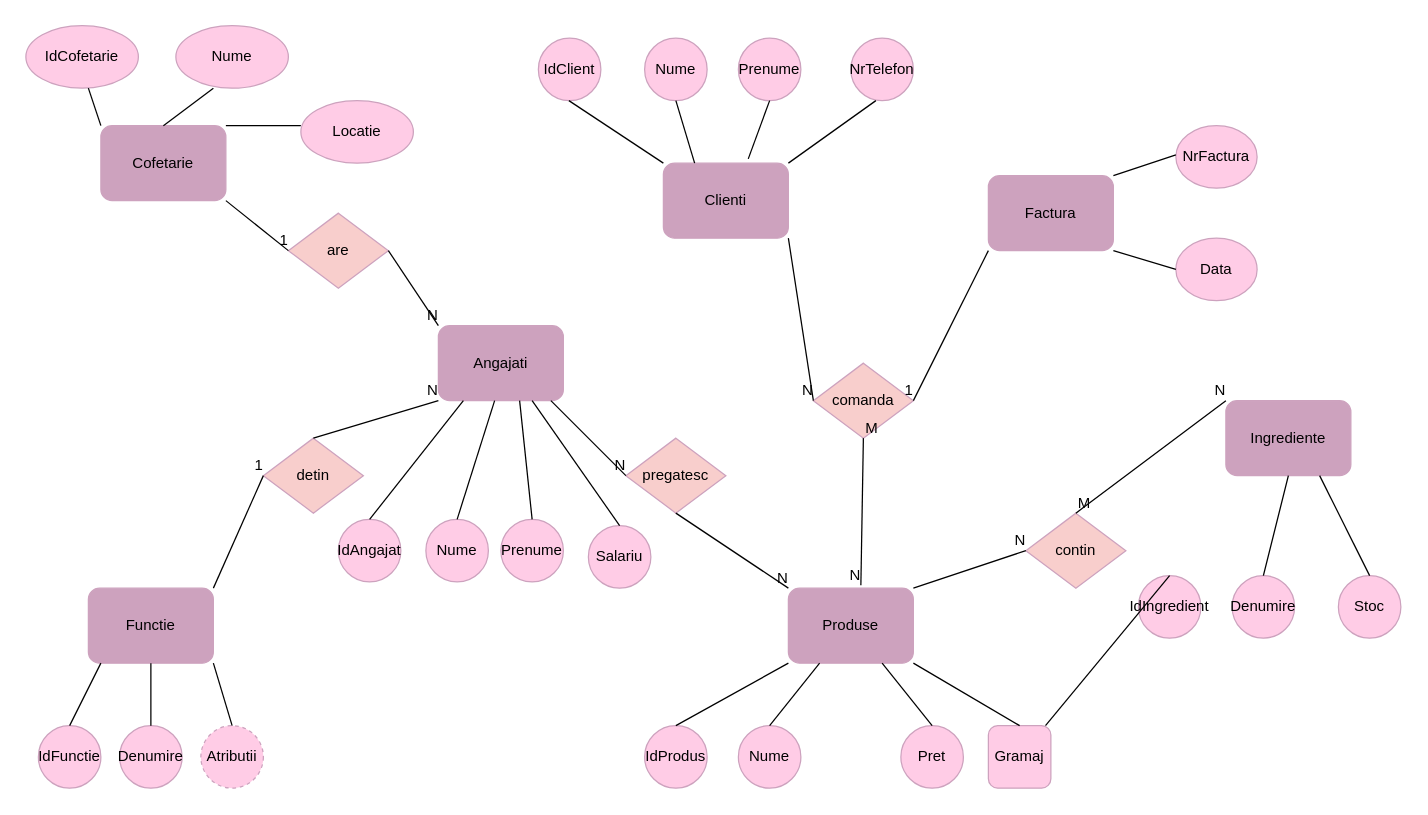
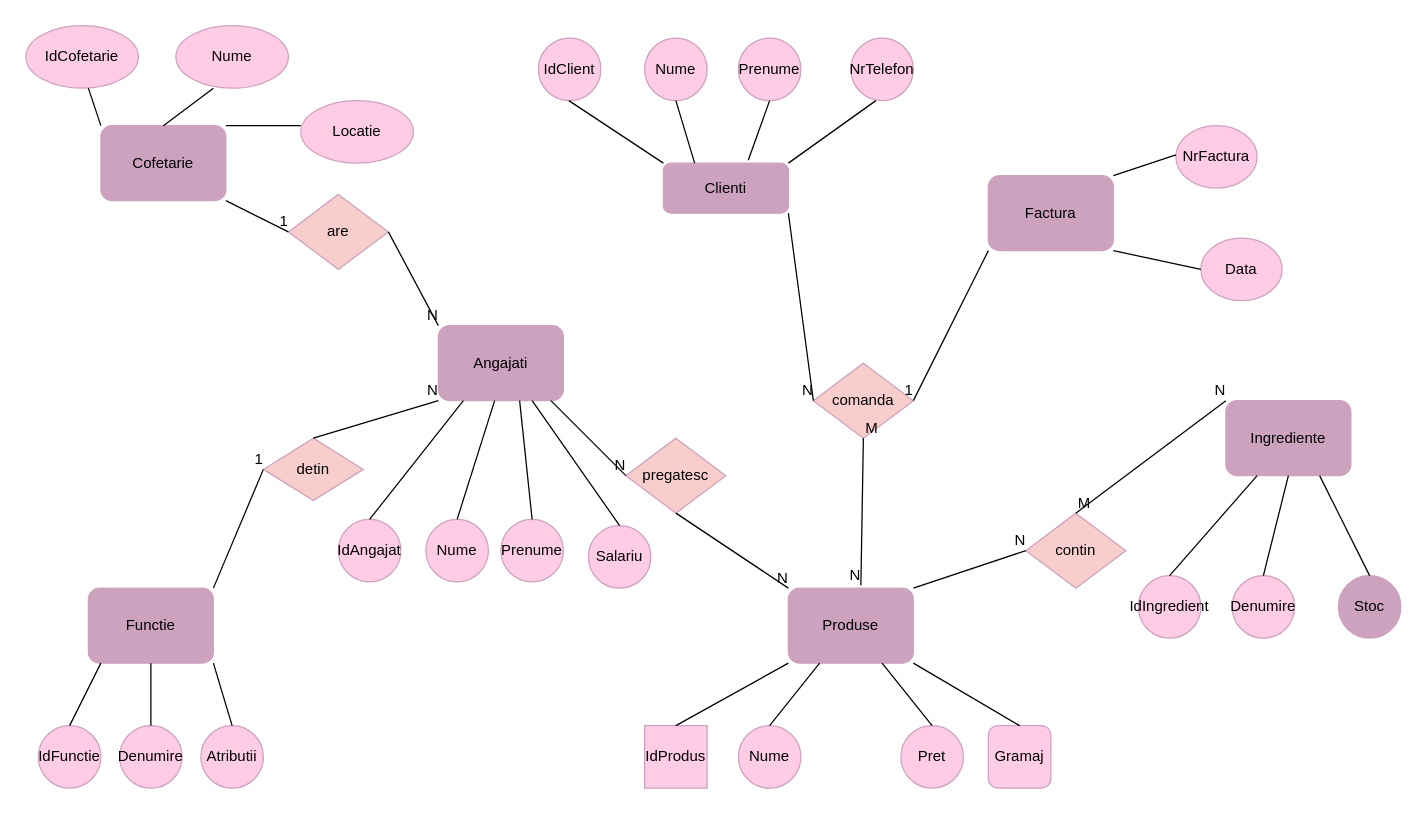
node "Clienti": size 125x75 -> 125x50
node "are": moved (338, 251) -> (338, 232)
node "Data": moved (1216, 269) -> (1241, 269)
node "detin": size 100x75 -> 100x63
node "Stoc": fillcolor #ffcce6 -> #cda2be
edge "IdIngredient" -- "Gramaj": now "IdIngredient" -- "Ingrediente"
node "Atributii": style dashed -> solid
node "IdProdus": shape ellipse -> rectangle
